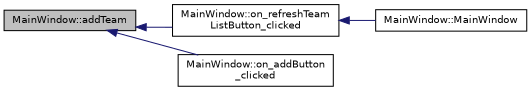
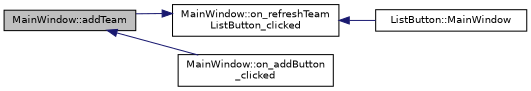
node "MainWindow::MainWindow": label "MainWindow::MainWindow" -> "ListButton::MainWindow"
edge "MainWindow::on_refreshTeam ListButton_clicked" -> "MainWindow::addTeam": reversed
